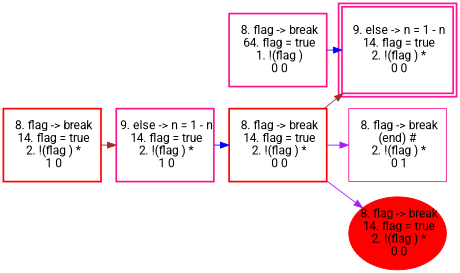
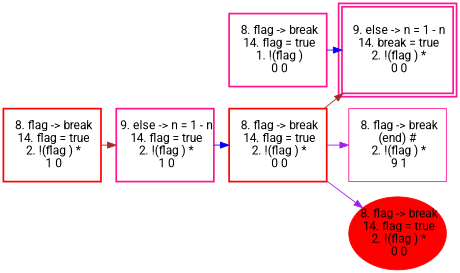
node "8. flag -> break 64. flag = true 1. !(flag ) 0 0": label "8. flag -> break 64. flag = true 1. !(flag ) 0 0" -> "8. flag -> break 14. flag = true 1. !(flag ) 0 0"
node "9. else -> n = 1 - n 14. flag = true 2. !(flag ) * 0 0": label "9. else -> n = 1 - n 14. flag = true 2. !(flag ) * 0 0" -> "9. else -> n = 1 - n 14. break = true 2. !(flag ) * 0 0"
node "8. flag -> break (end) # 2. !(flag ) * 0 1": label "8. flag -> break (end) # 2. !(flag ) * 0 1" -> "8. flag -> break (end) # 2. !(flag ) * 9 1"
